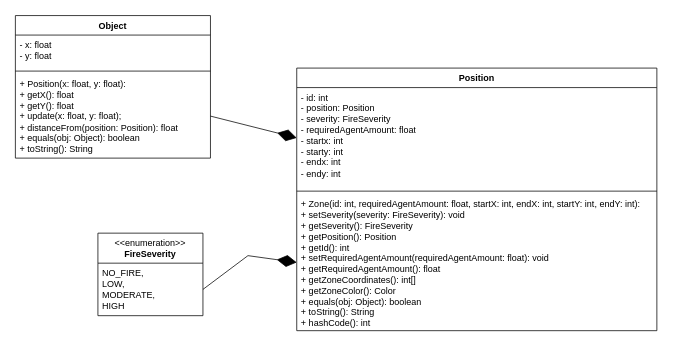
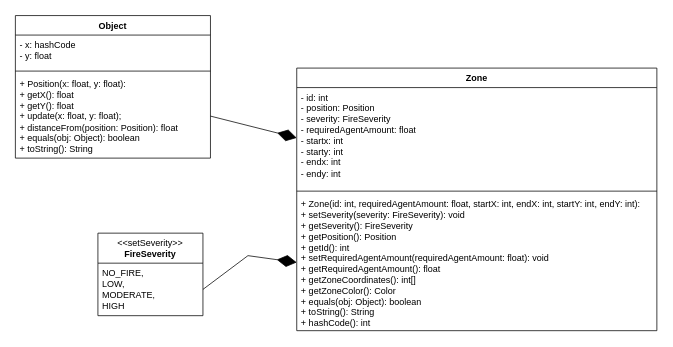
node "- x: float - y: float": label "- x: float - y: float" -> "- x: hashCode - y: float"
node "Position": label "Position" -> "Zone"
node "<<enumeration>> FireSeverity": label "<<enumeration>> FireSeverity" -> "<<setSeverity>> FireSeverity"
